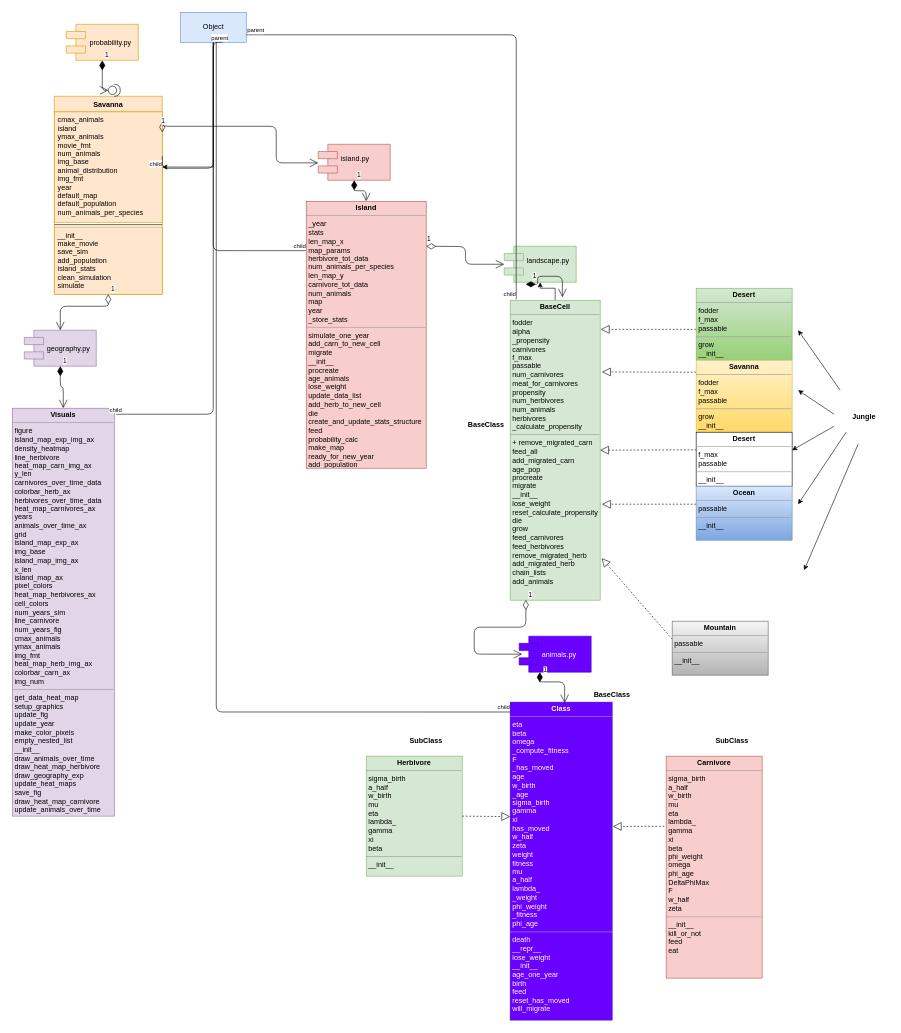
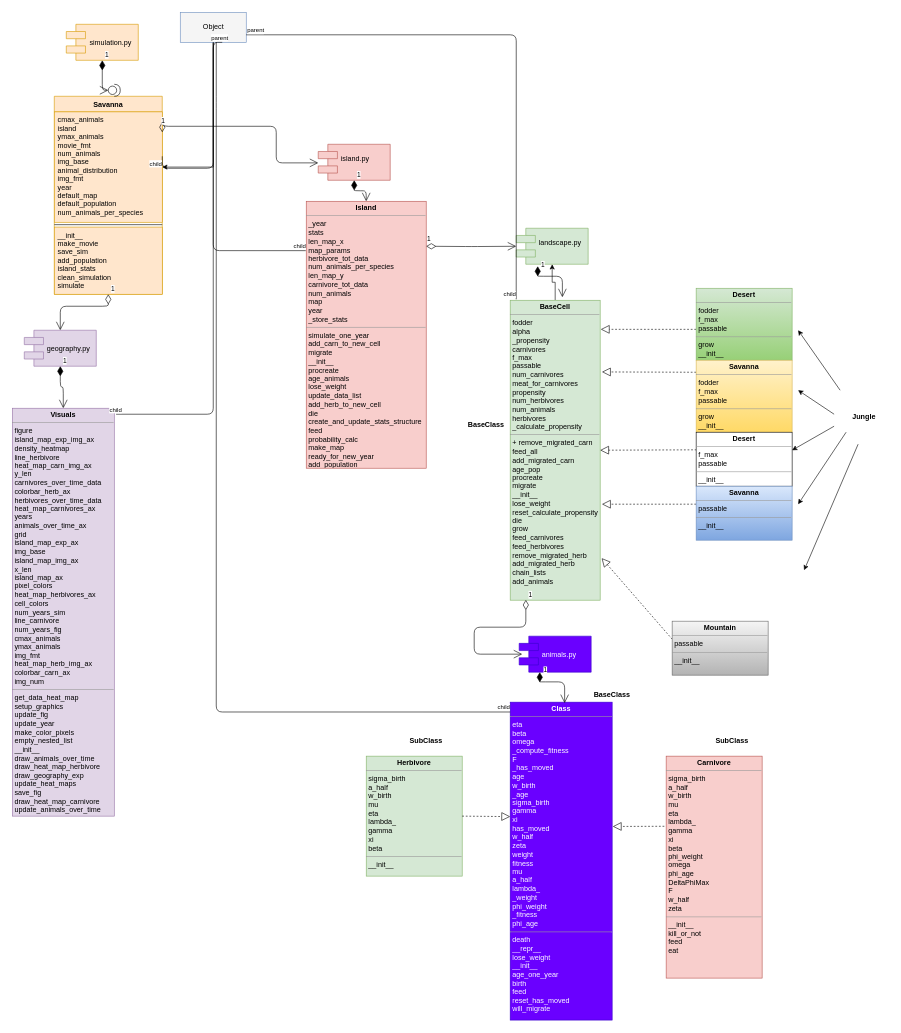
node "Object": fillcolor #dae8fc -> #f5f5f5
node "probability.py": label "probability.py" -> "simulation.py"
node "landscape.py": moved (540, 264) -> (552, 246)
node "Ocean passable __init__": label "Ocean passable __init__" -> "Savanna passable __init__"
